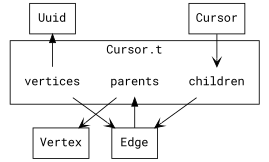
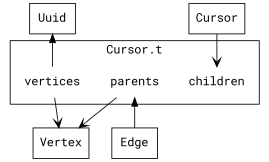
edge "vertices" -> "Edge": now "vertices" -> "Vertex"
edge "children" -> "Edge": removed
